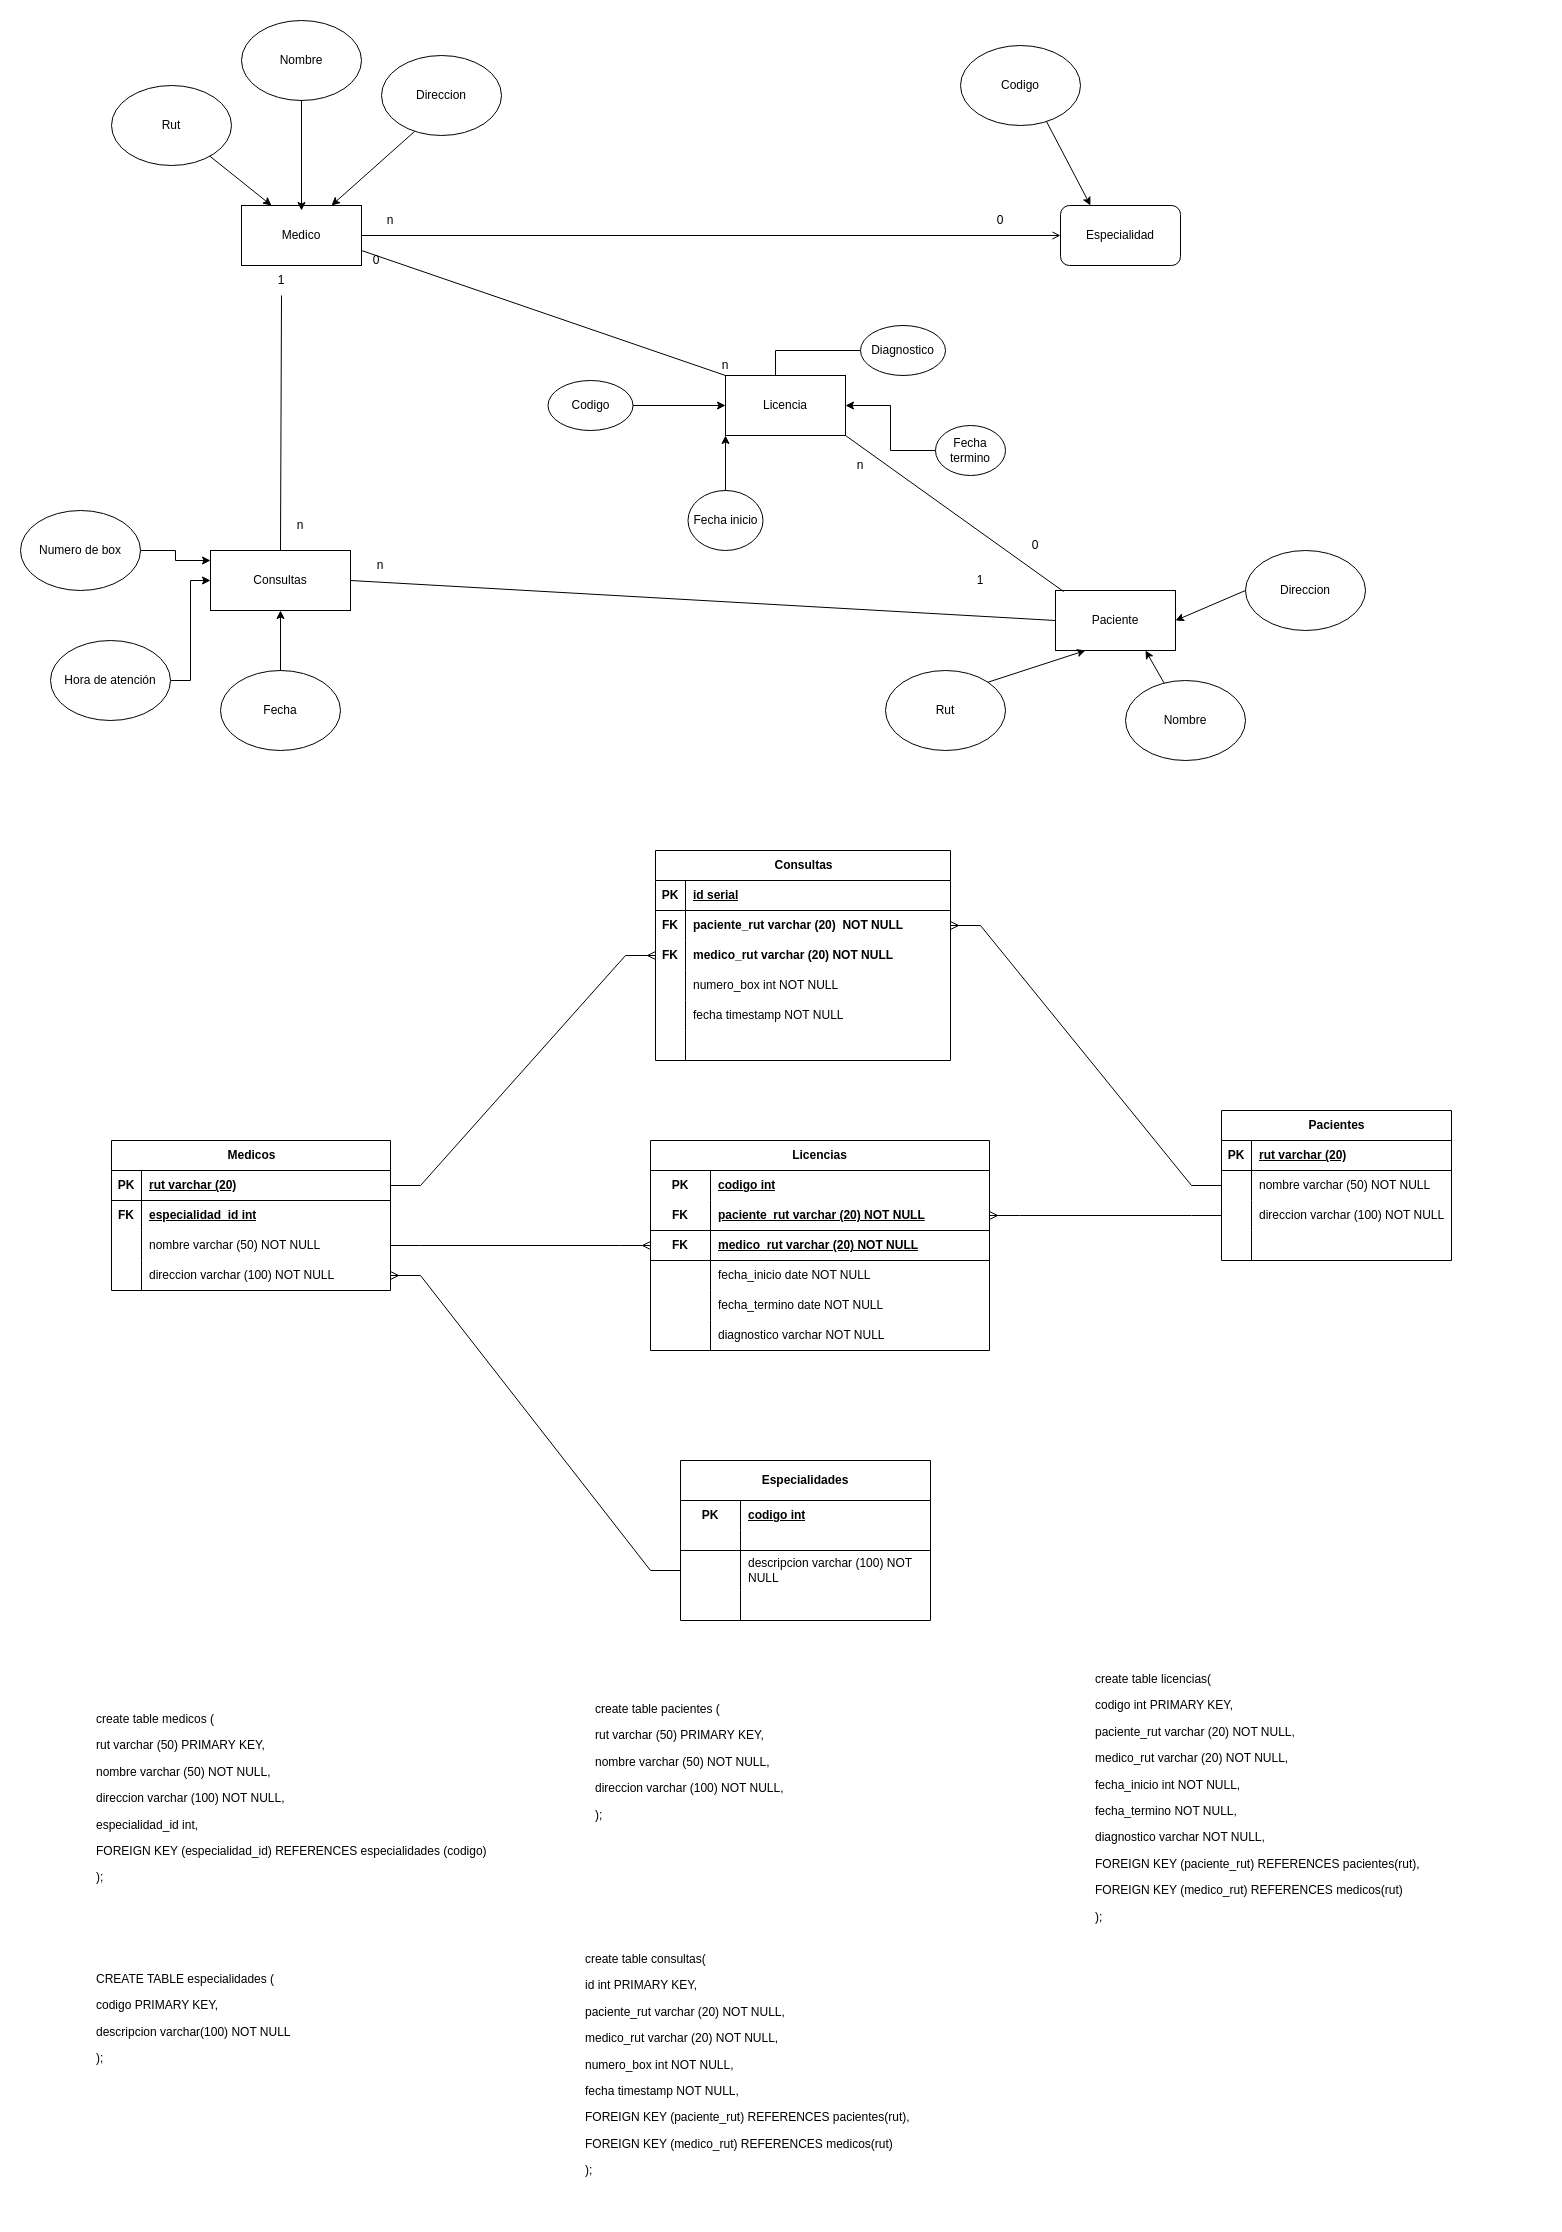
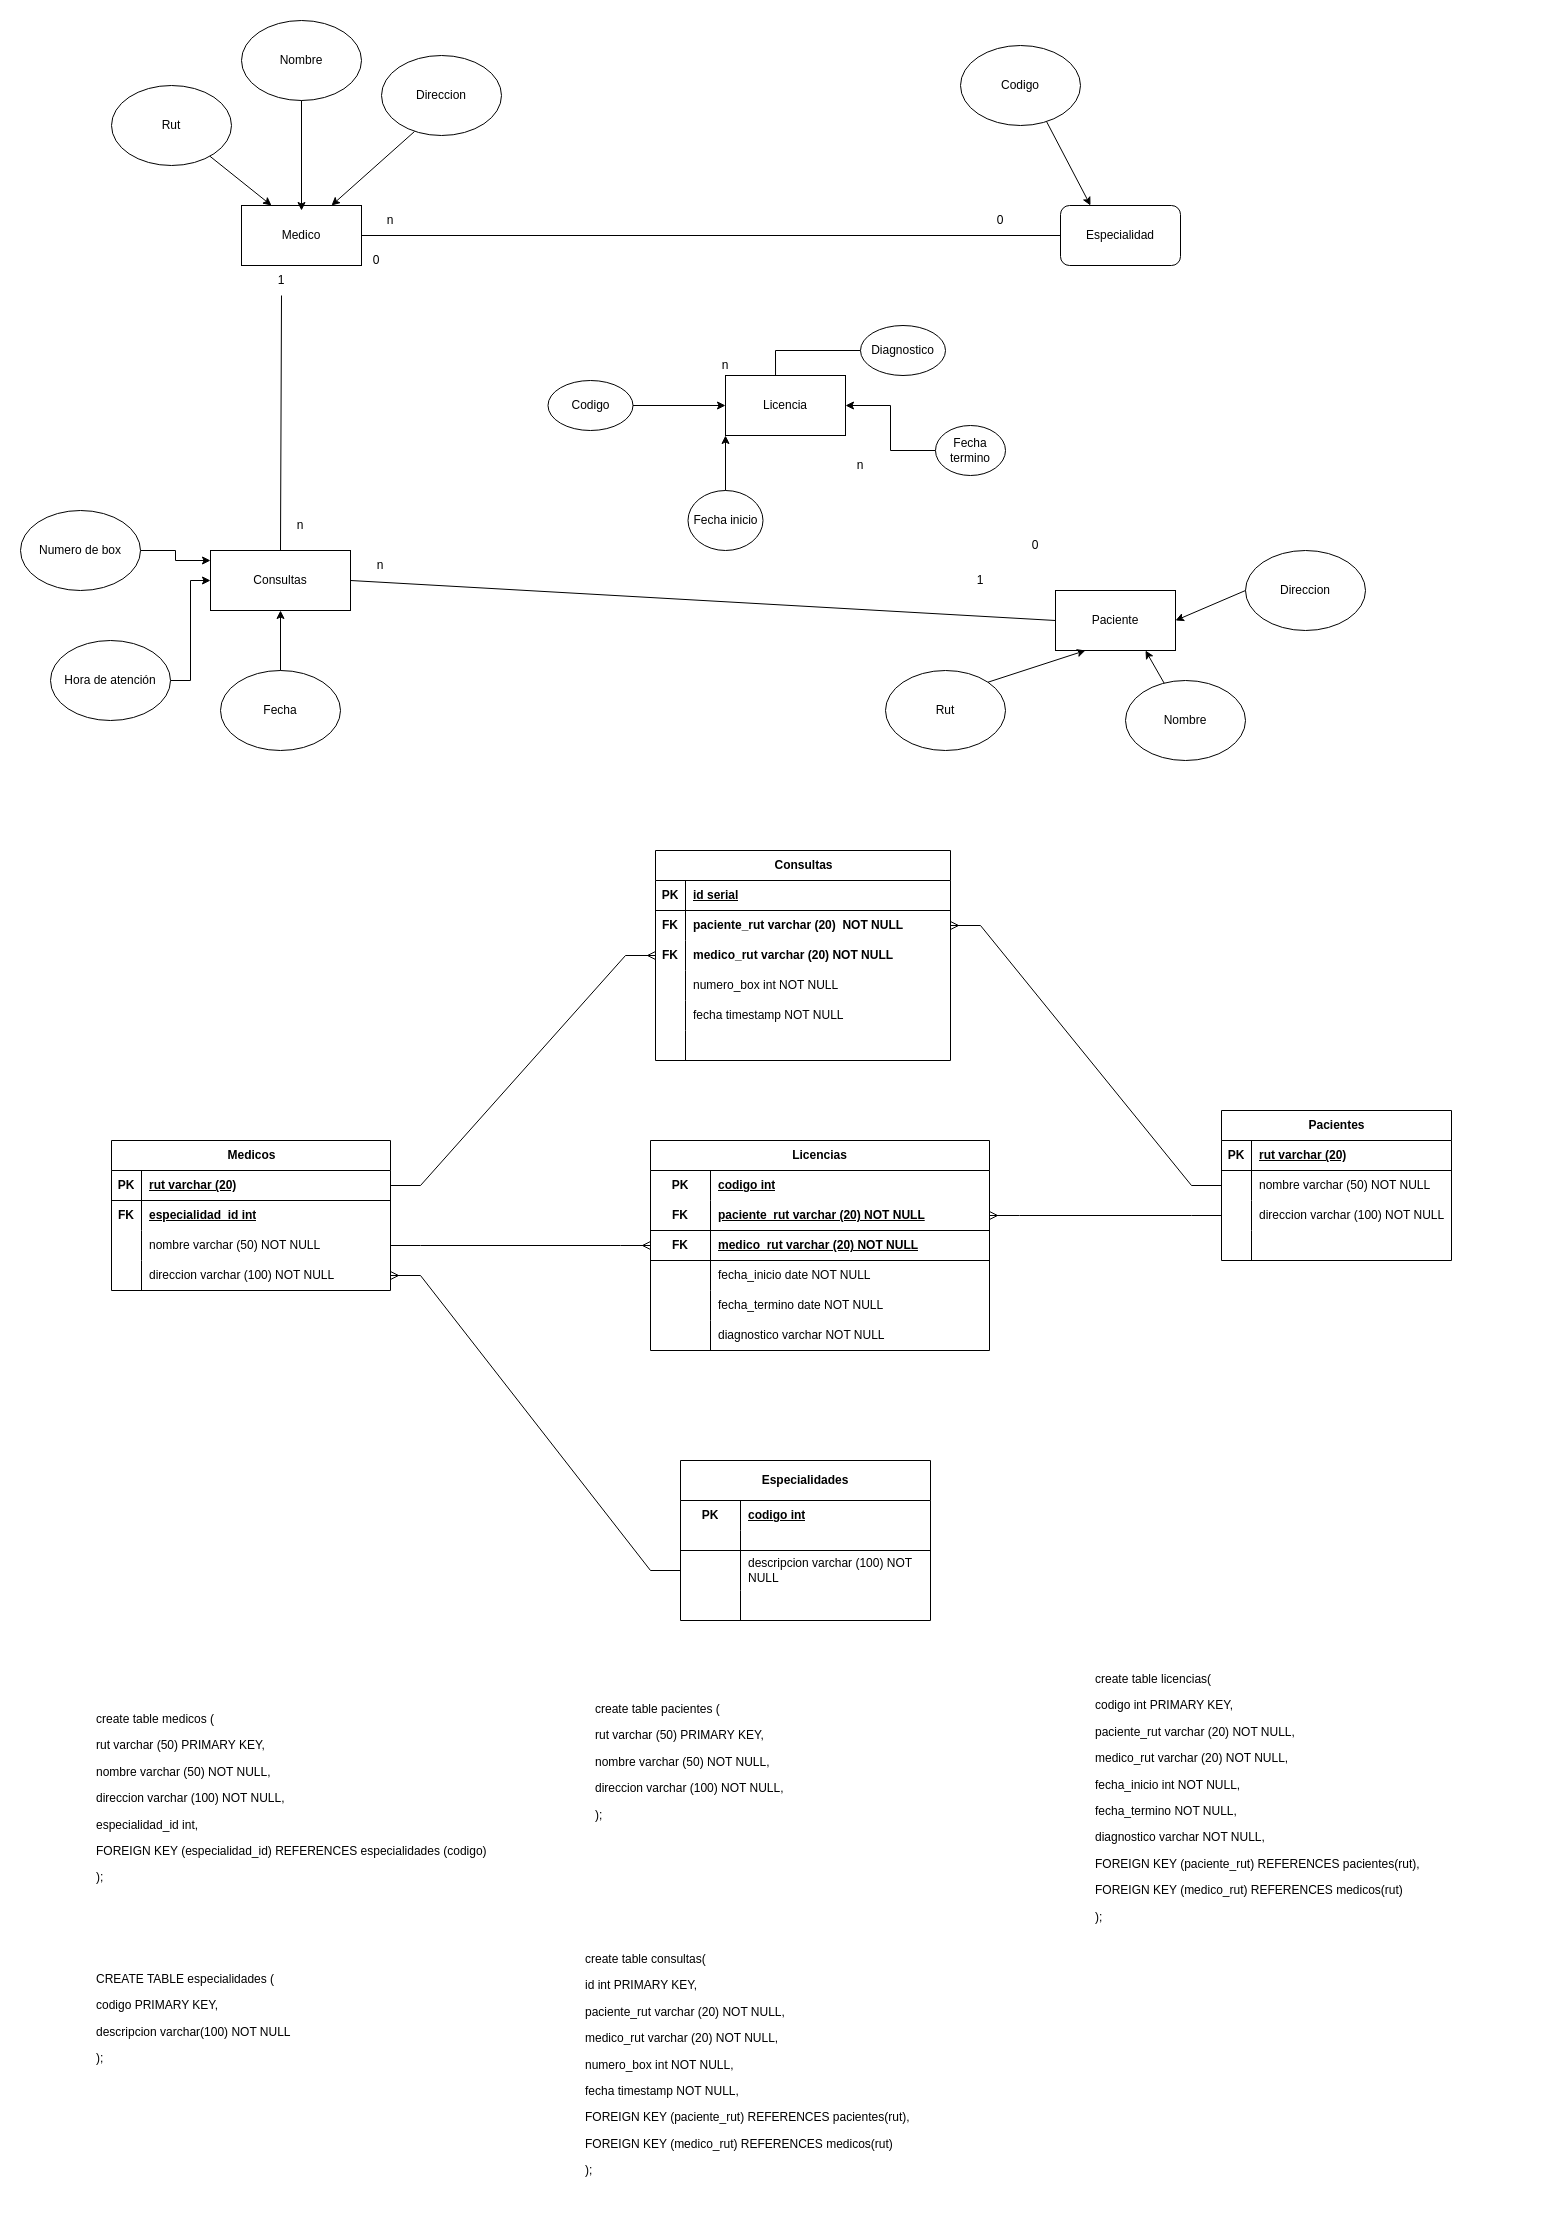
edge "Medico" -> "Especialidad": arrowhead open -> none
edge "Medico" -- "Licencia": removed
edge "Licencia" -- "Paciente": removed
